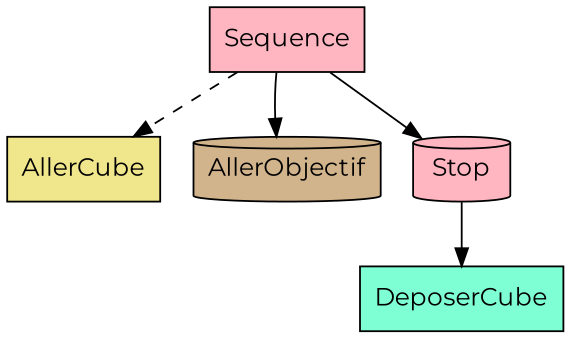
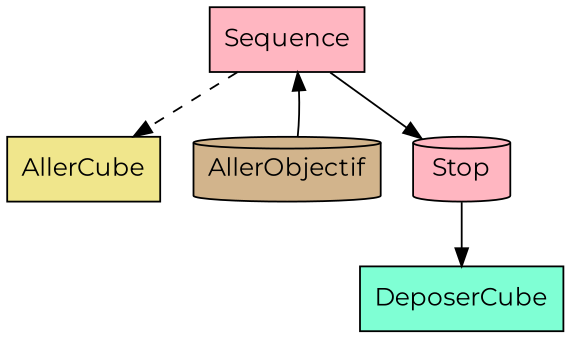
edge "Sequence" -> "AllerObjectif": reversed
